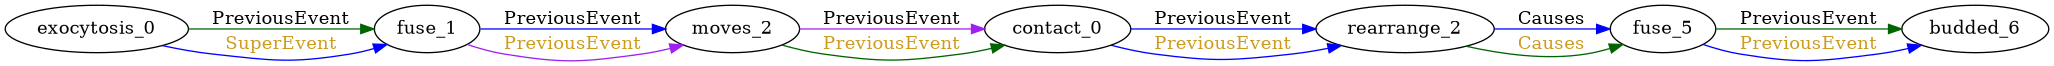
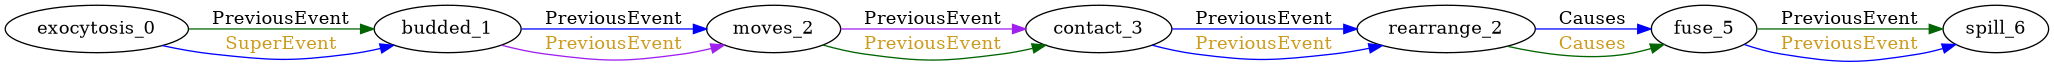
node "fuse_1": label "fuse_1" -> "budded_1"
node "contact_0": label "contact_0" -> "contact_3"
node "budded_6": label "budded_6" -> "spill_6"
